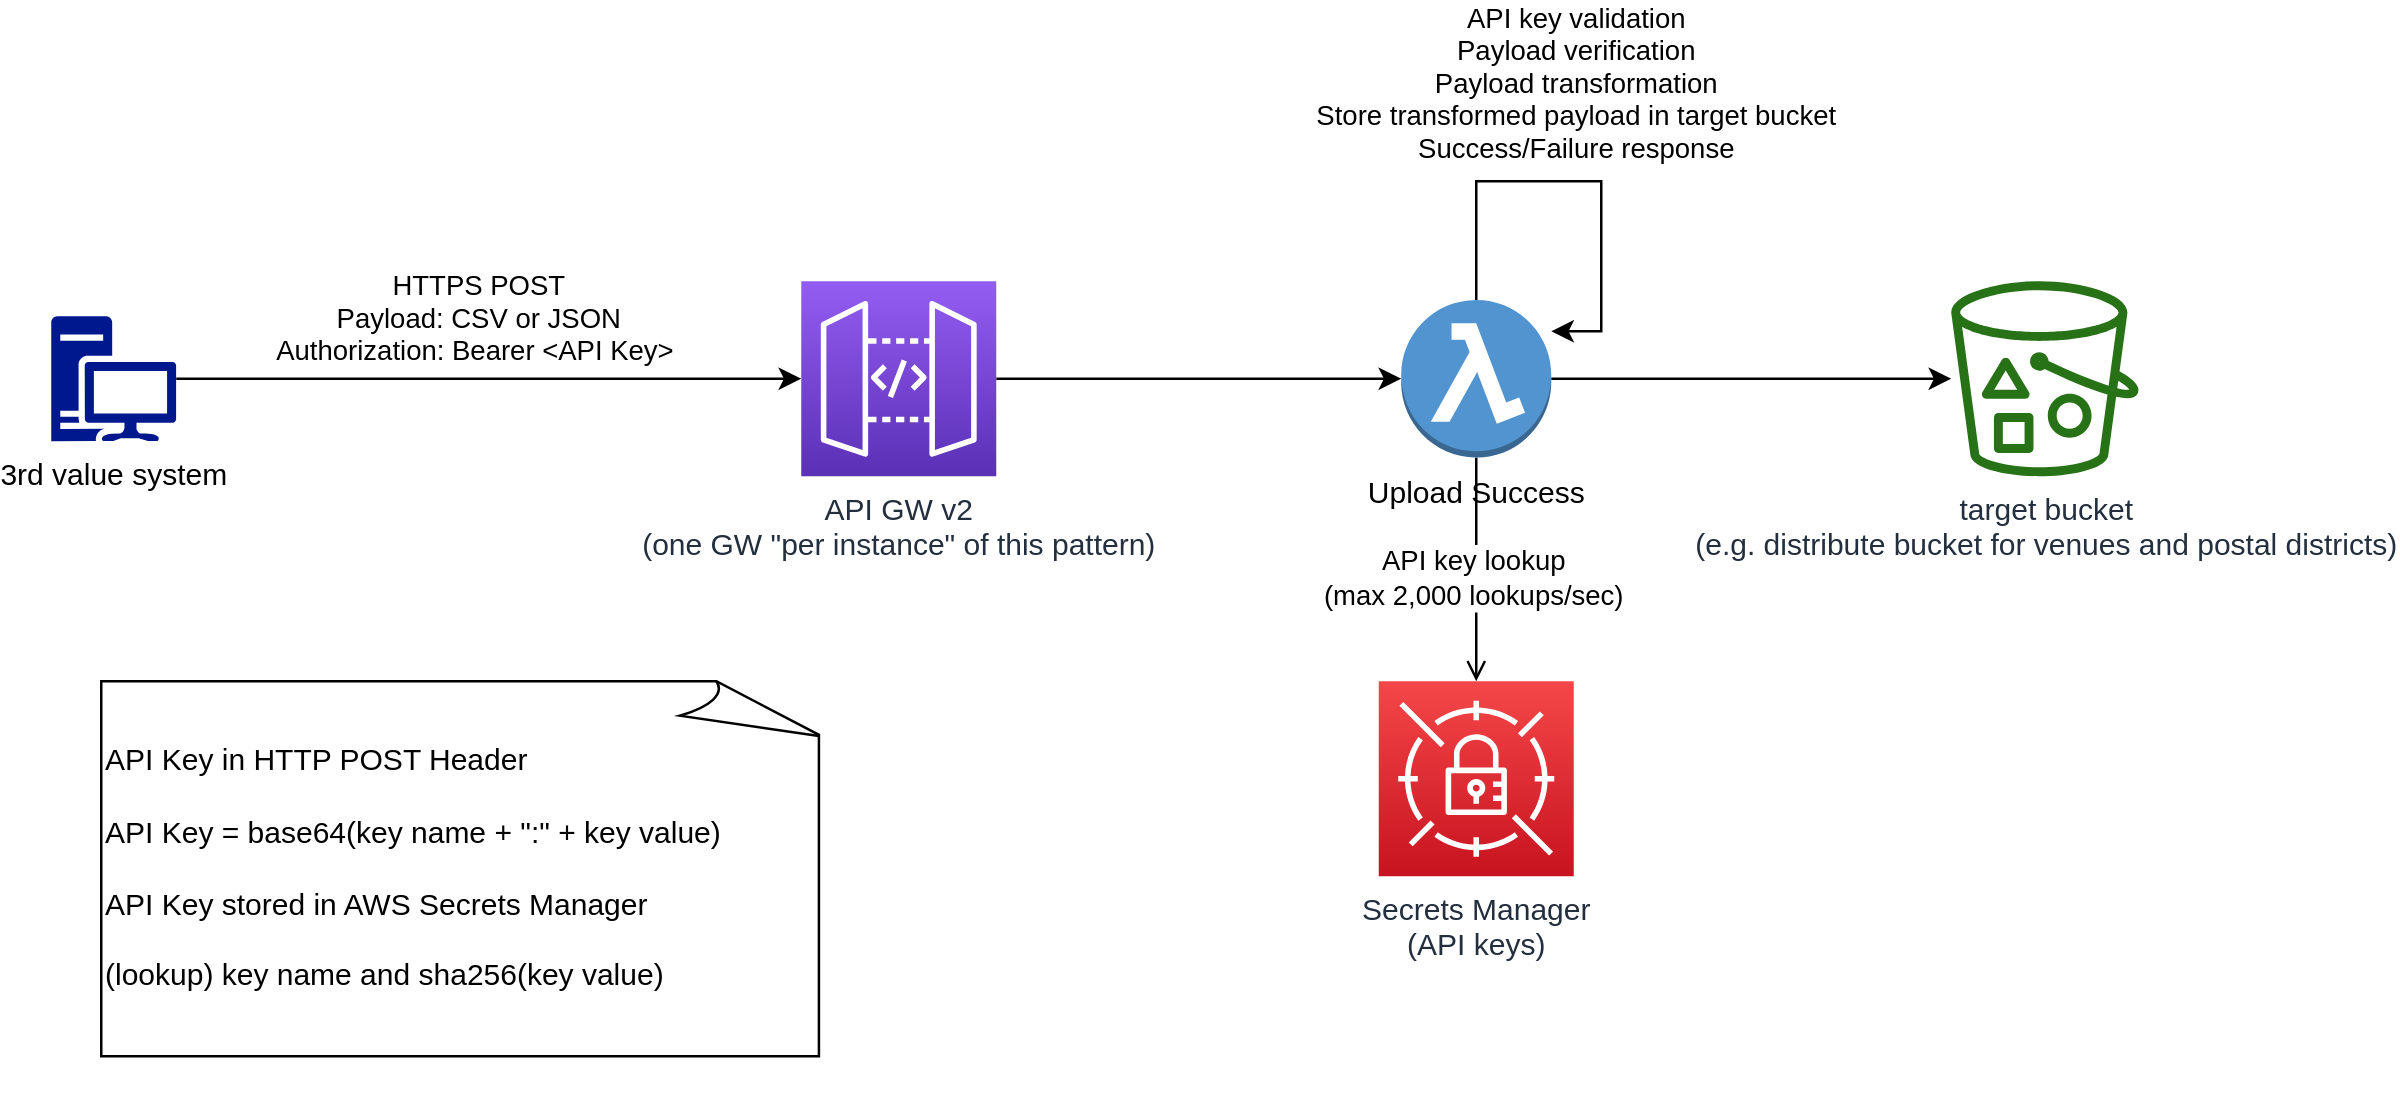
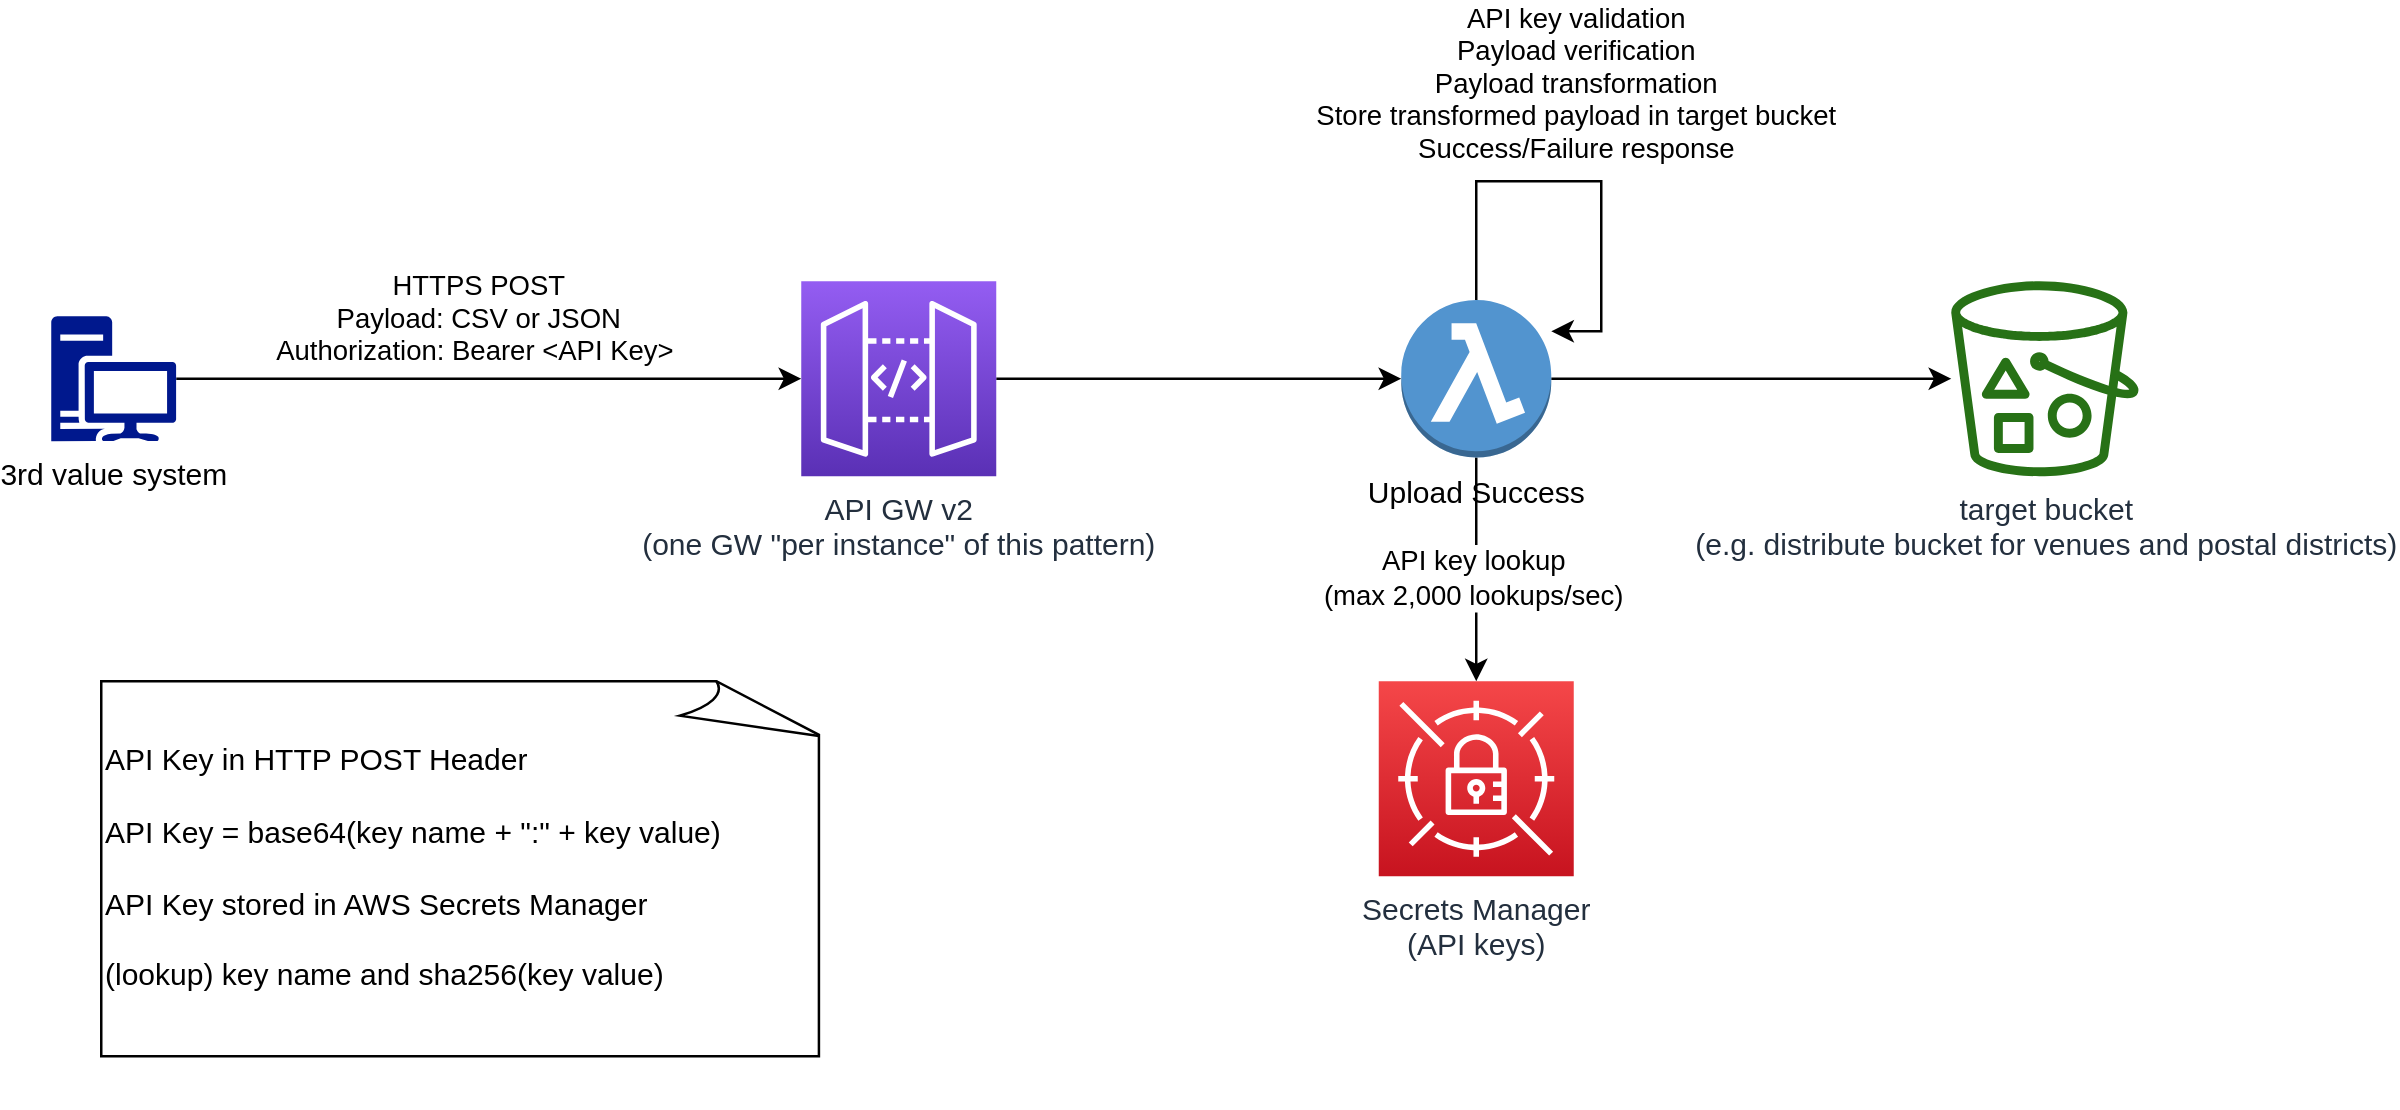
edge "Upload Success" -> "Secrets Manager (API keys)": arrowhead open -> classic
